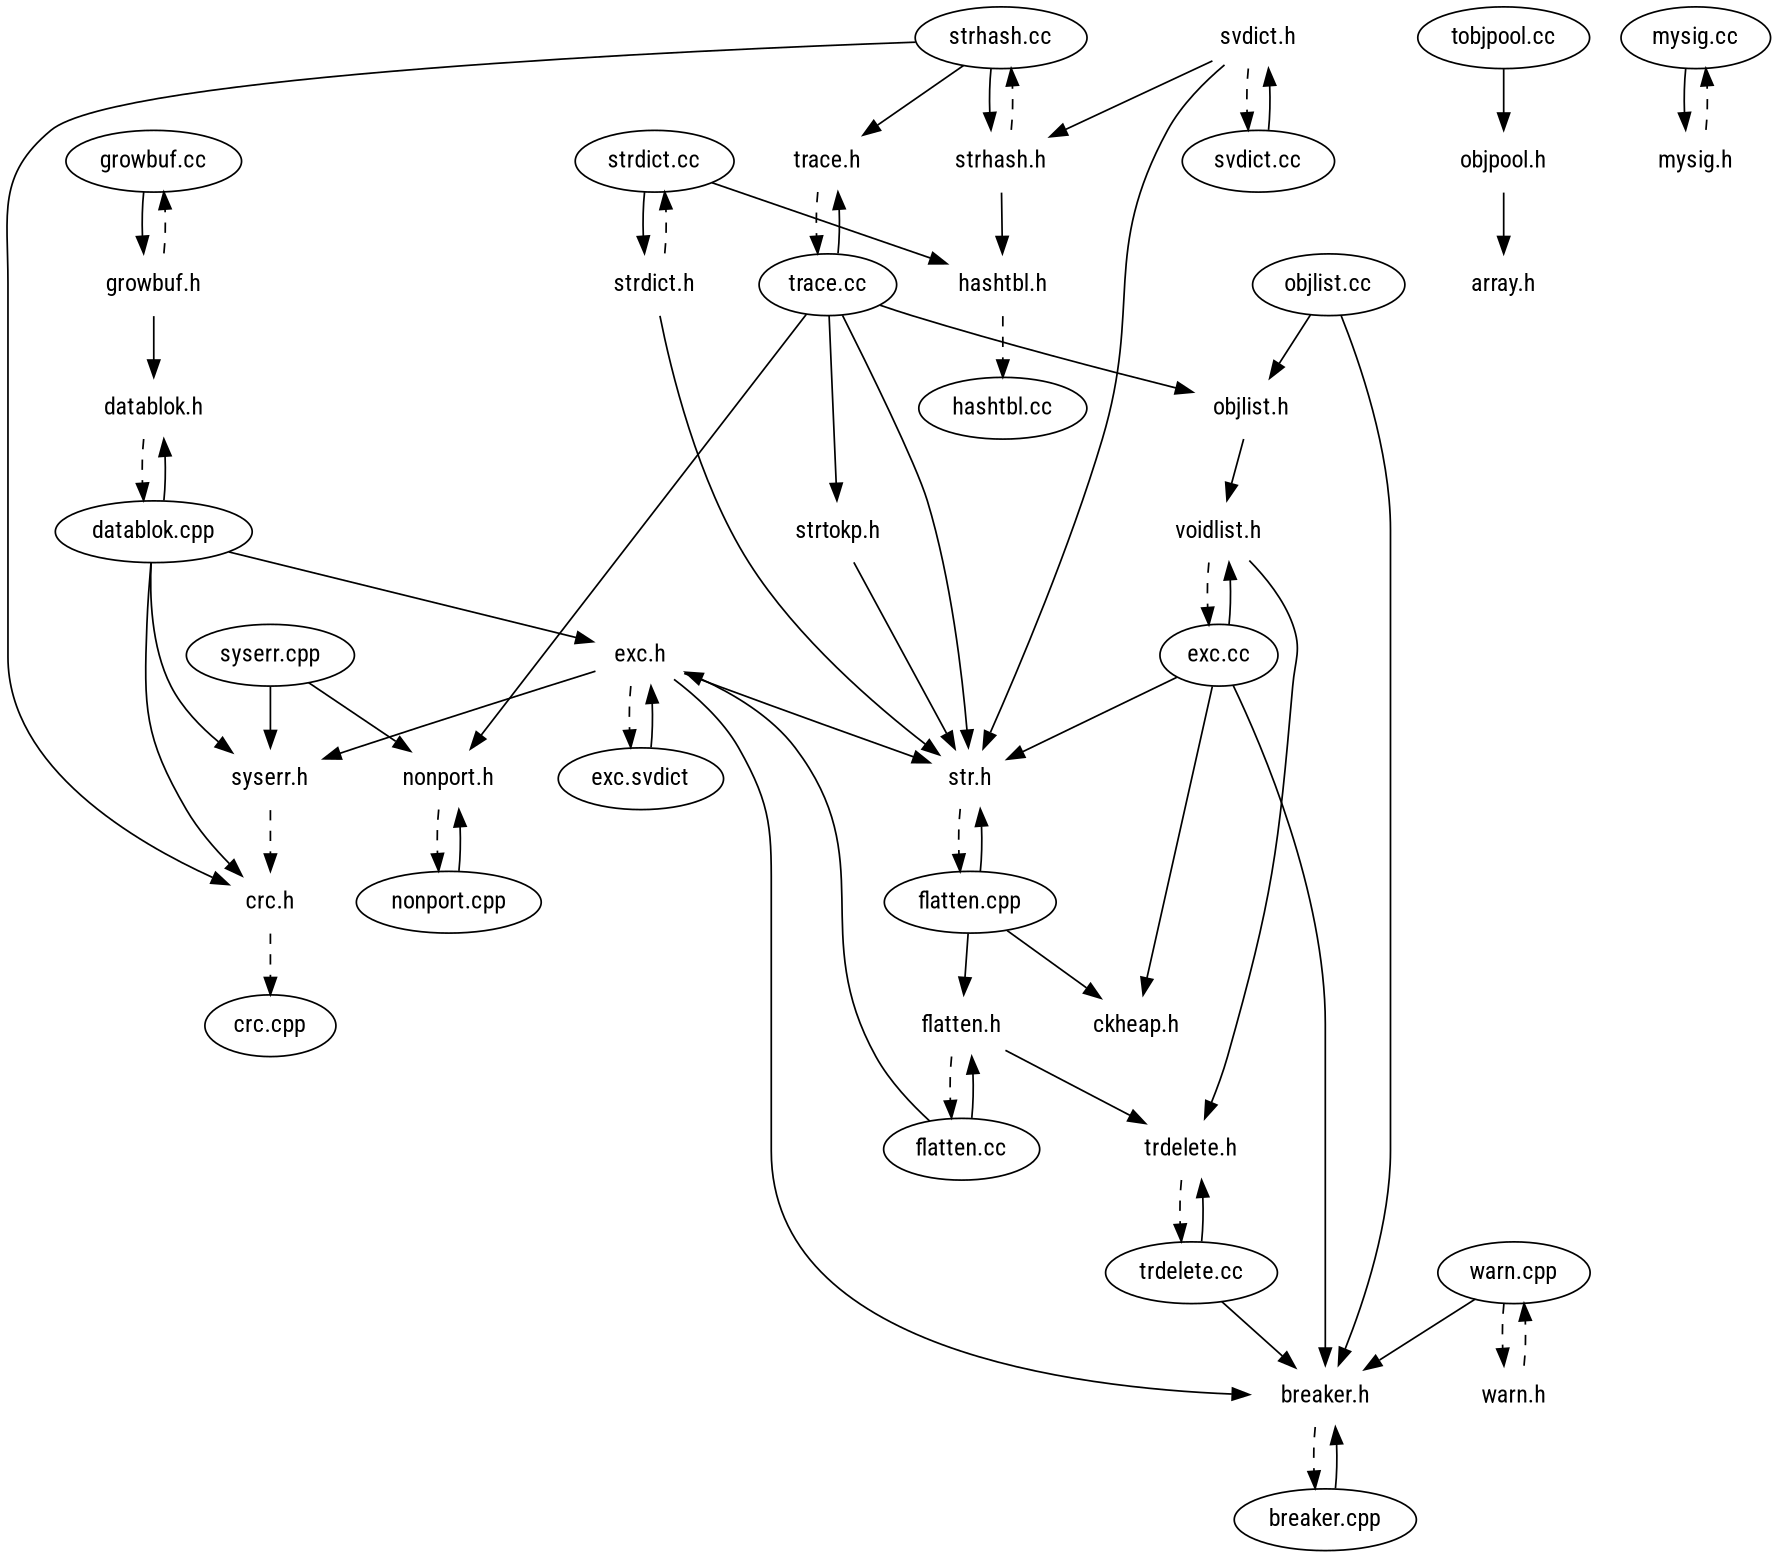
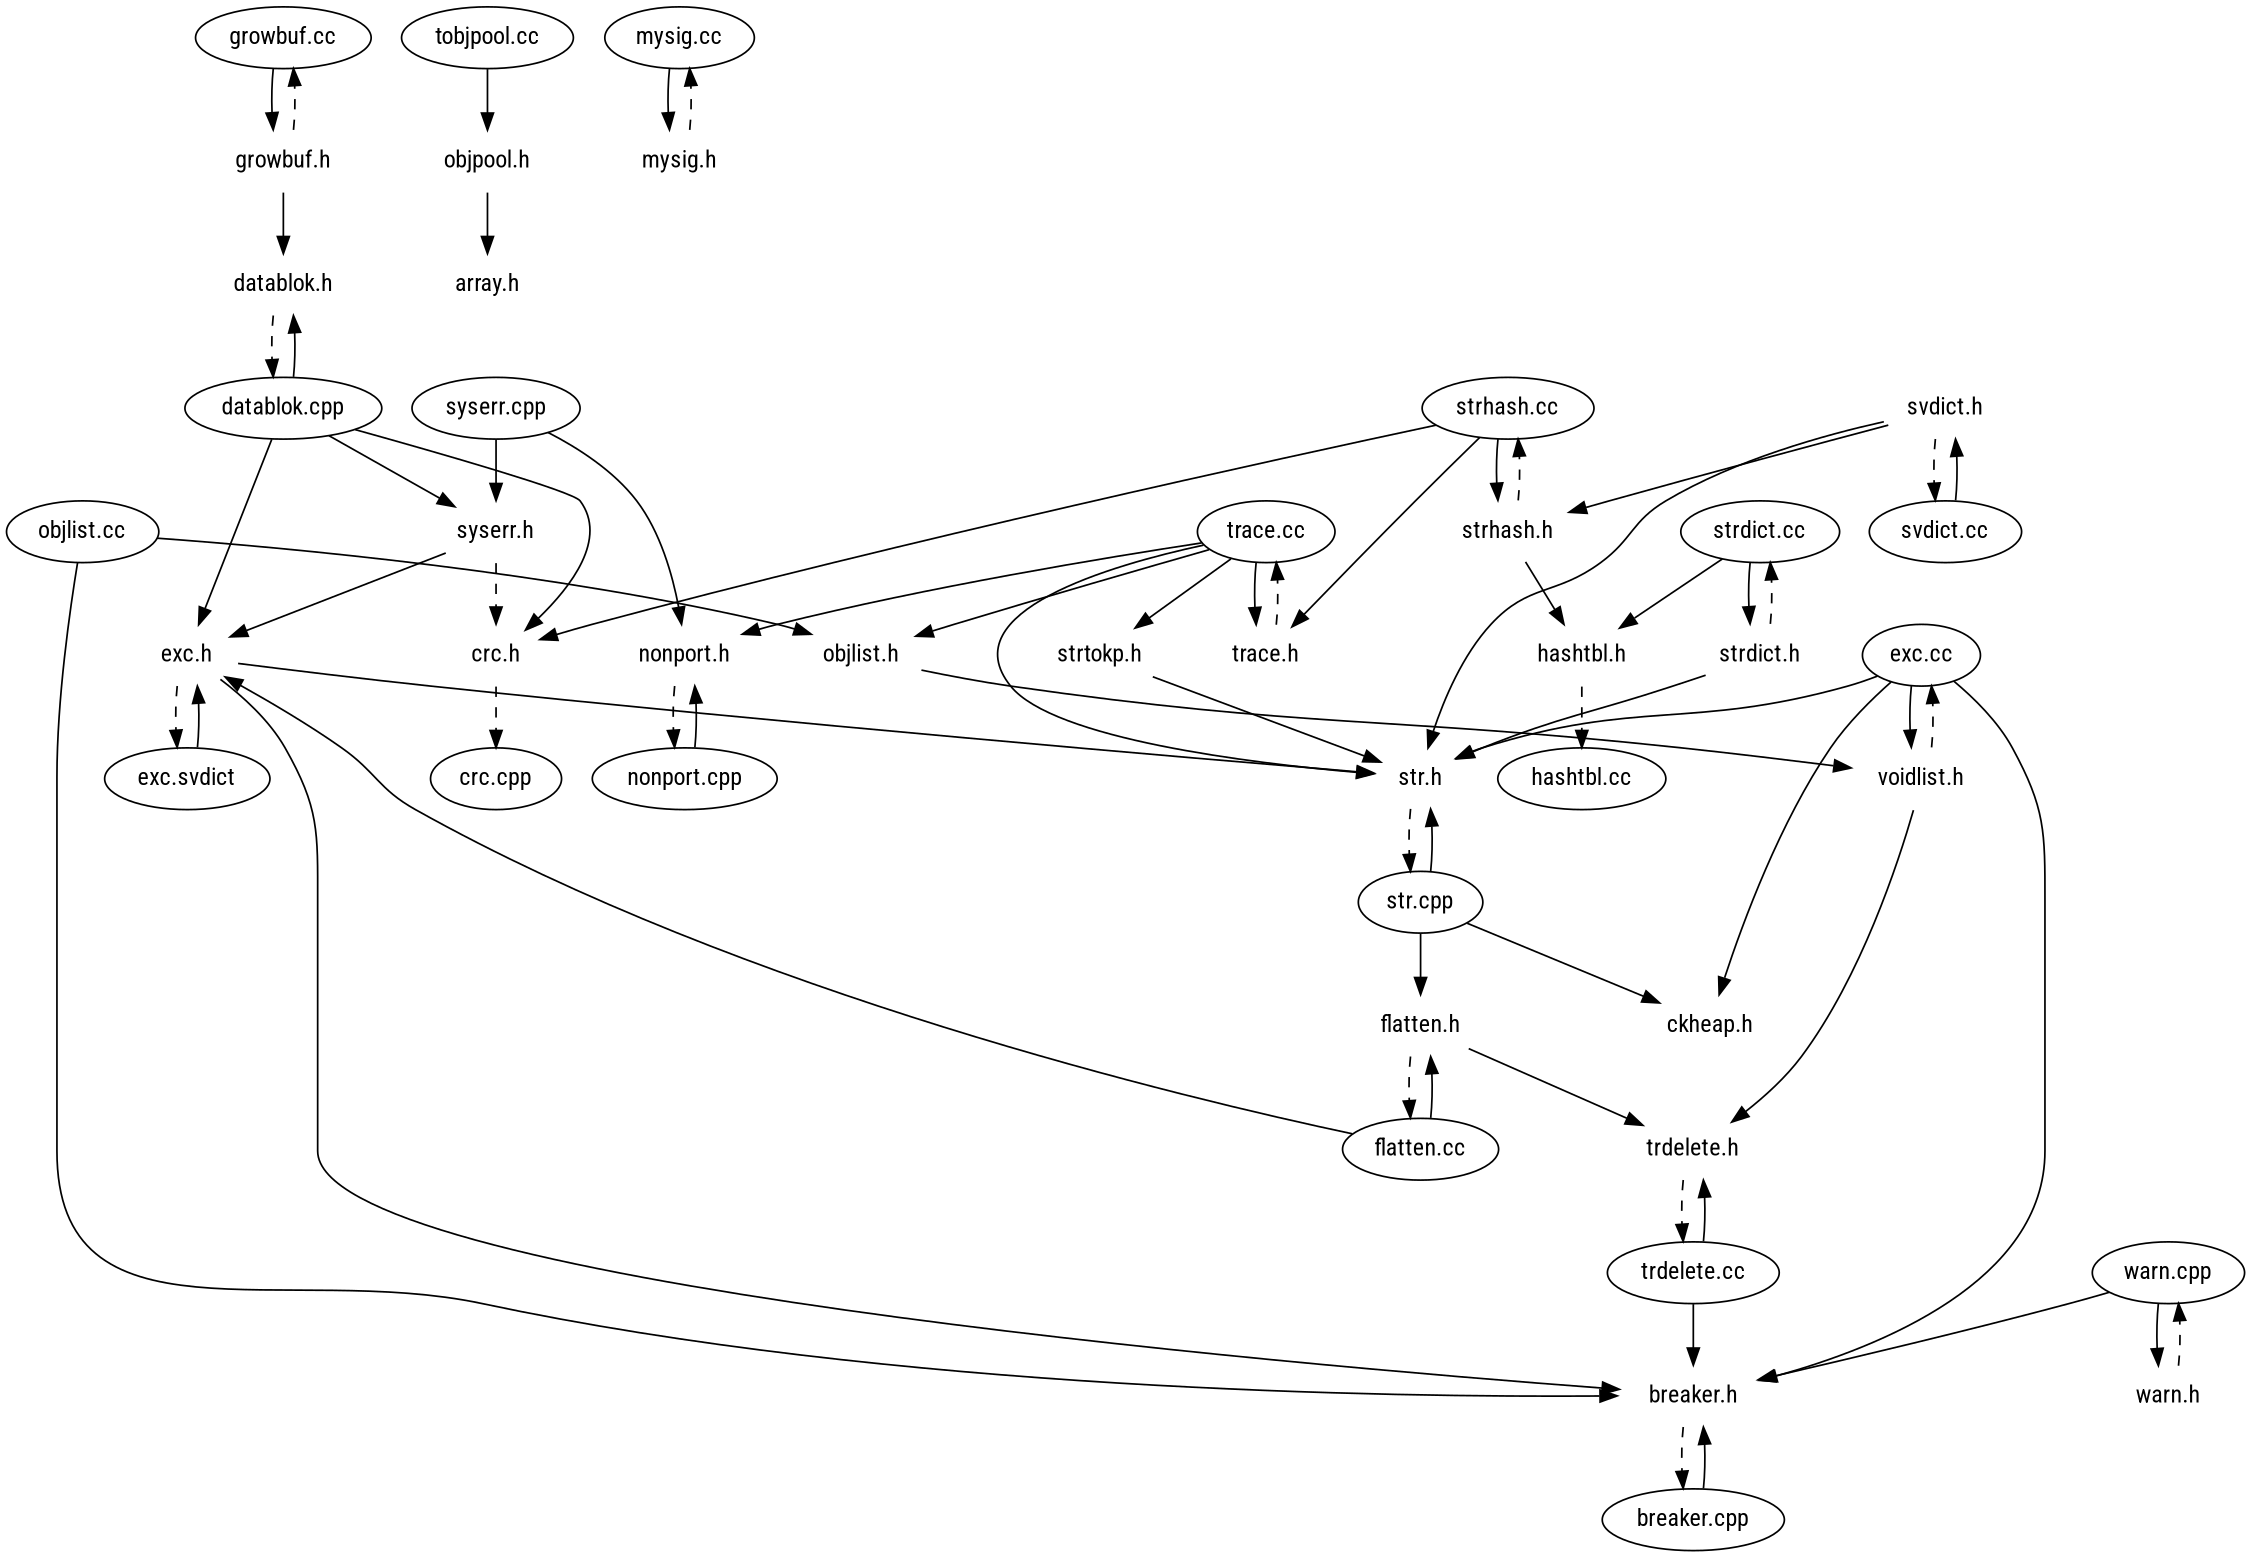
edge "exc.h" -> "syserr.h": reversed
node "flatten.cpp": label "flatten.cpp" -> "str.cpp"
edge "warn.cpp" -> "warn.h": style dashed -> solid
